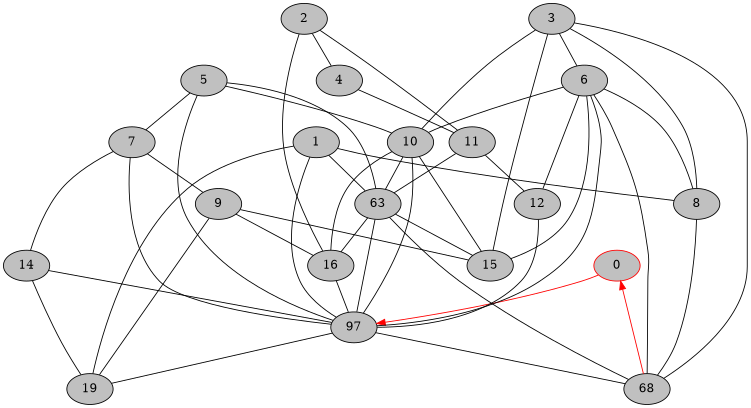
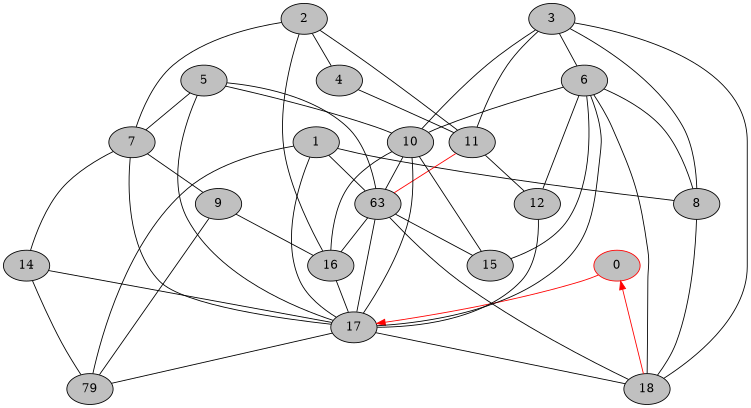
edge "2" -- "7": added
edge "3" -- "15": now "3" -- "11"
edge "11" -- "63": color black -> red
edge "9" -- "15": removed
node "97": label "97" -> "17"
node "19": label "19" -> "79"
node "68": label "68" -> "18"
